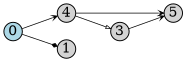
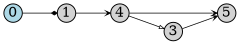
edge "0" -> "4": now "1" -> "4"
